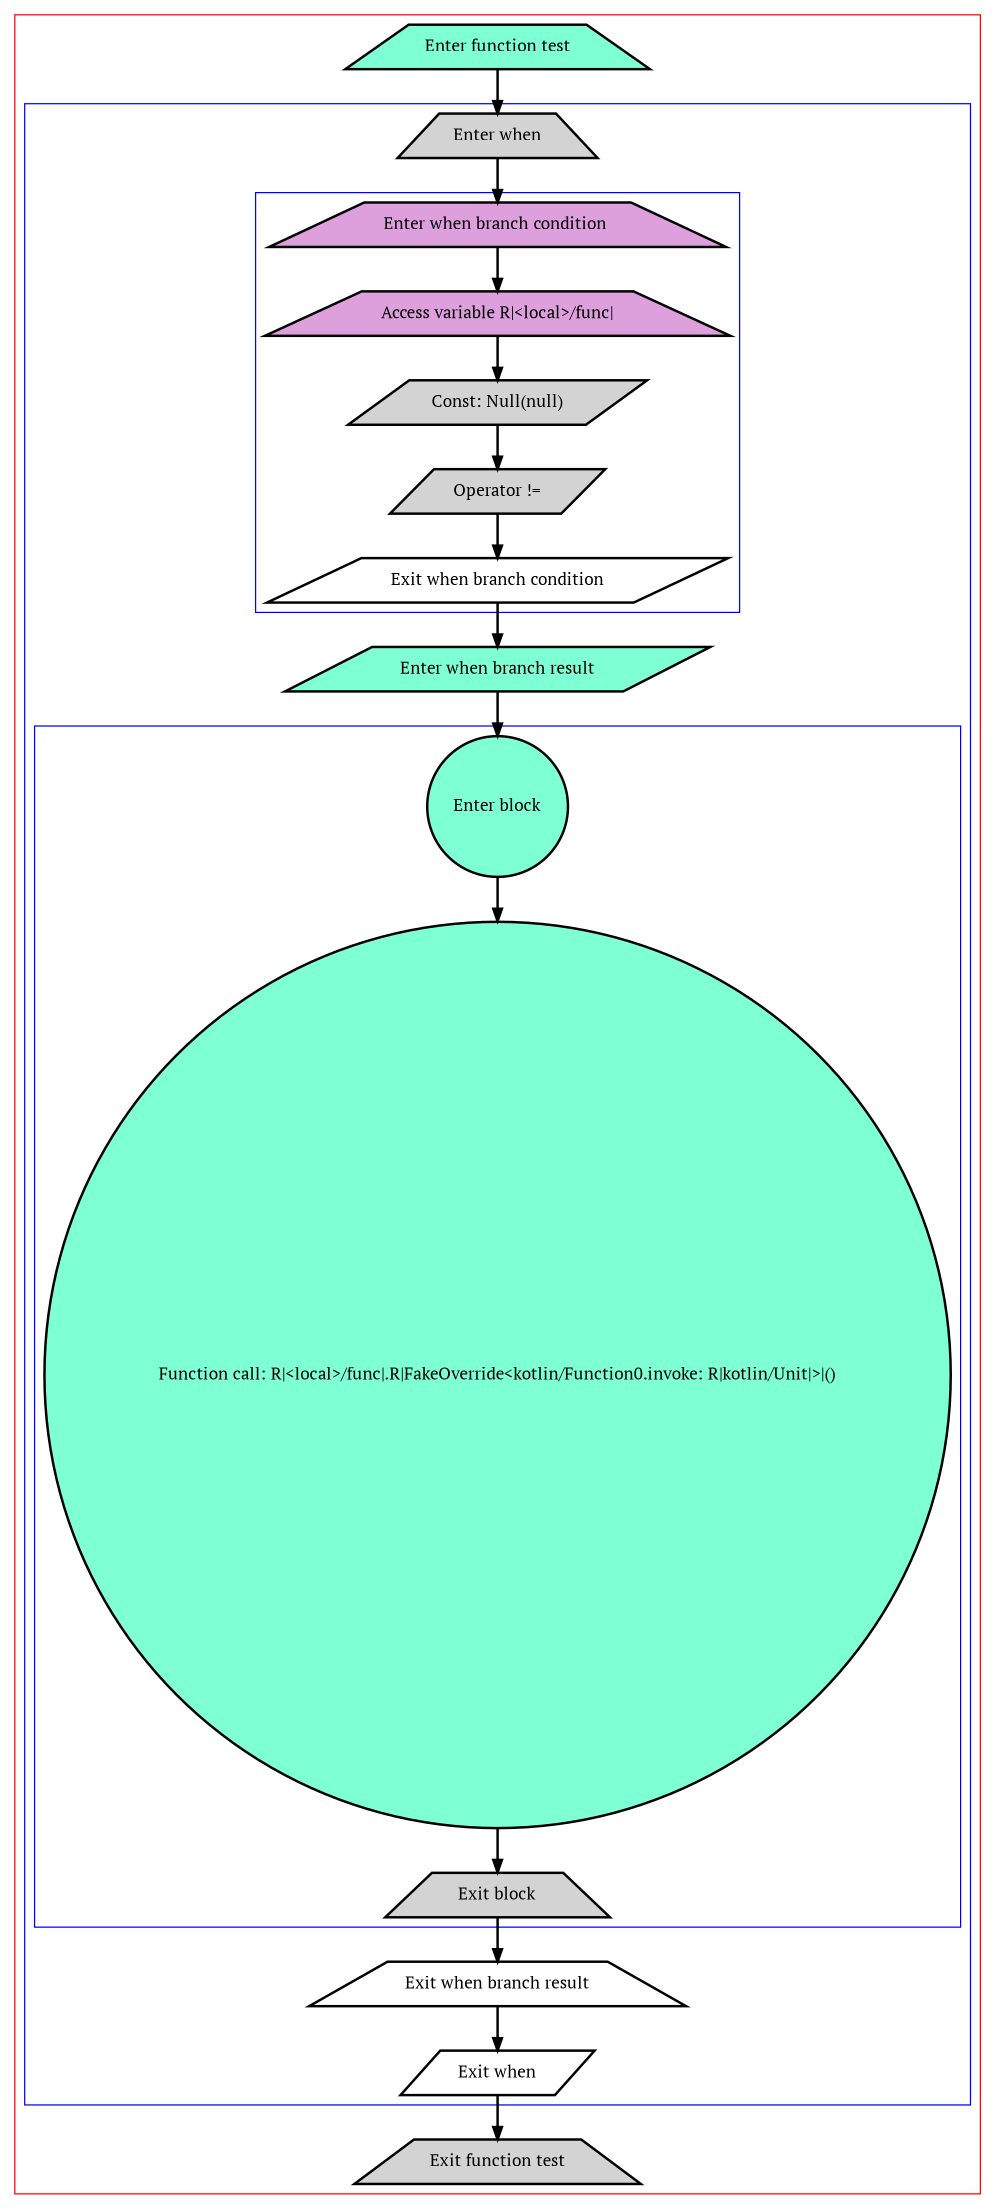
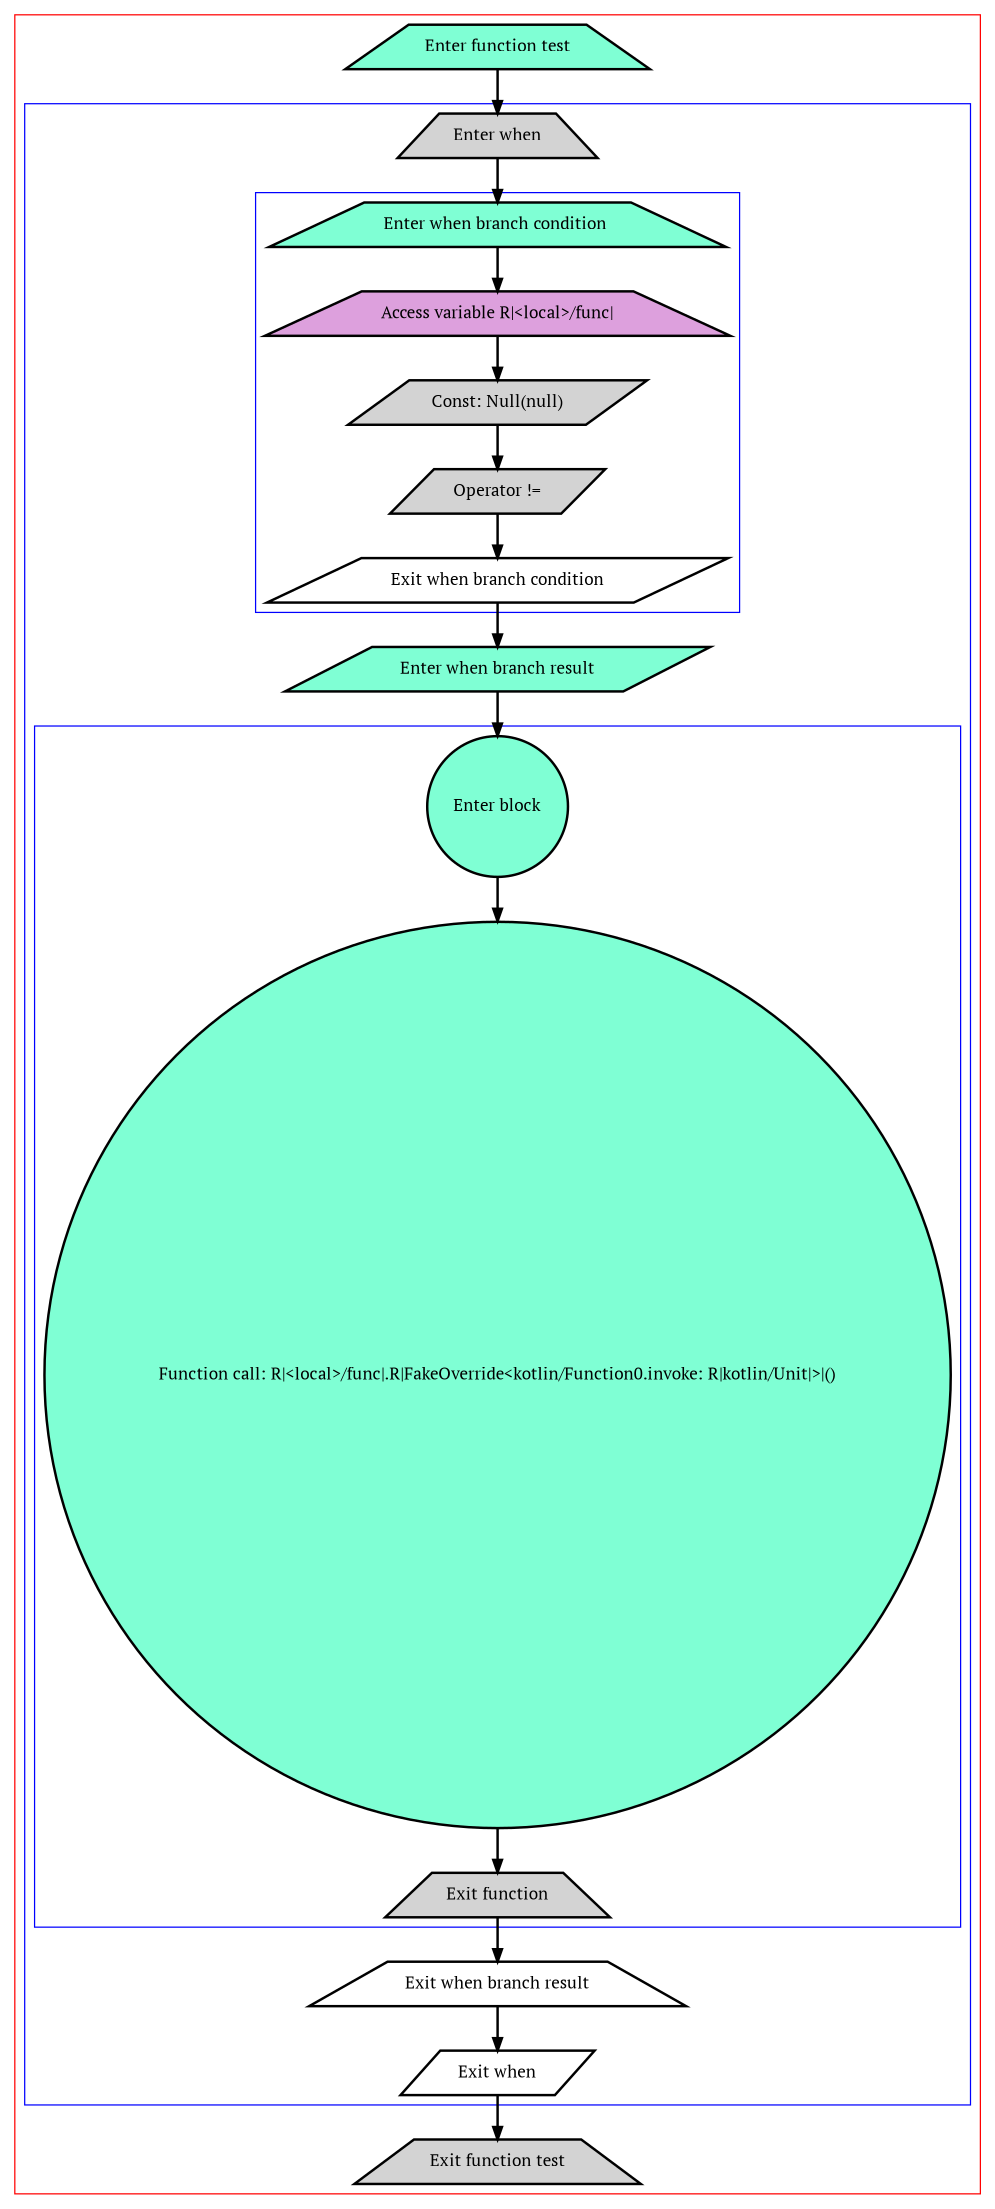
node "Enter when branch condition": fillcolor plum -> aquamarine
node "Exit block": label "Exit block" -> "Exit function"
